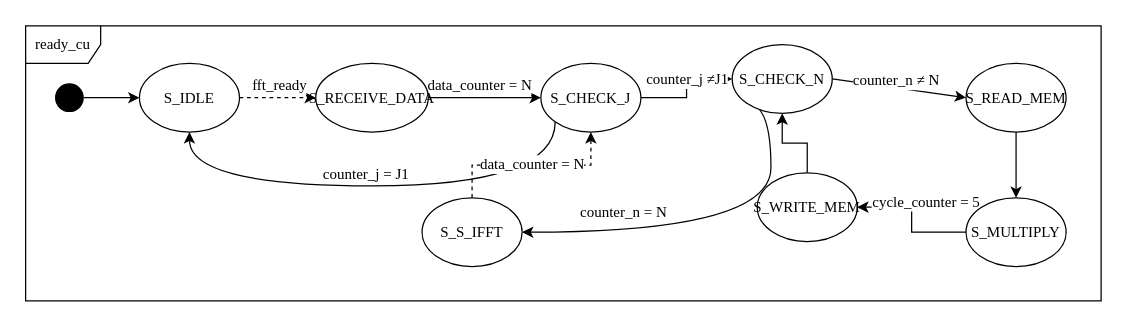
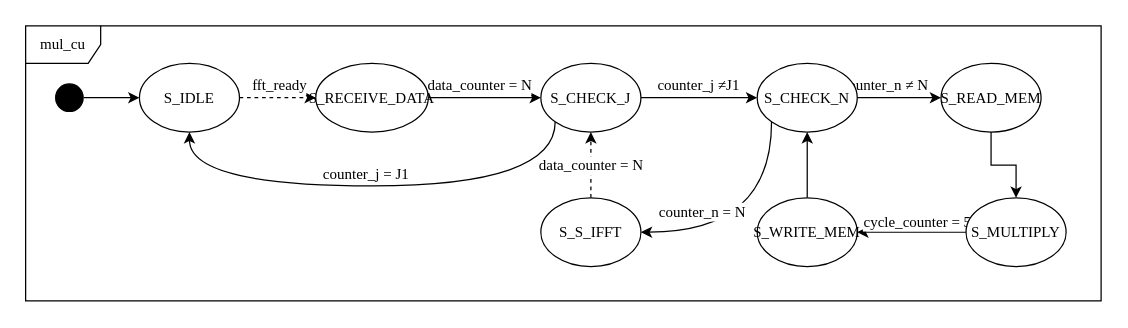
node "ready_cu": label "ready_cu" -> "mul_cu"
node "S_CHECK_N": moved (782, 79) -> (807, 98)
node "S_READ_MEM": moved (1016, 98) -> (991, 98)
node "S_WRITE_MEM": moved (807, 207) -> (807, 232)
node "S_S_IFFT": moved (472, 232) -> (591, 232)
